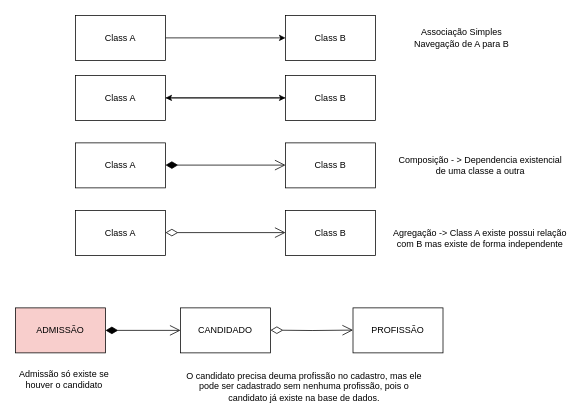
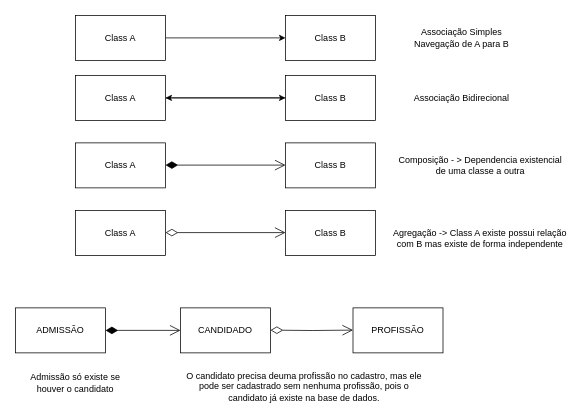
node "Associação Bidirecional": added
node "ADMISSÃO": fillcolor #f8cecc -> #ffffff
node "Admissão só existe se houver o candidato": moved (64, 379) -> (75, 383)
